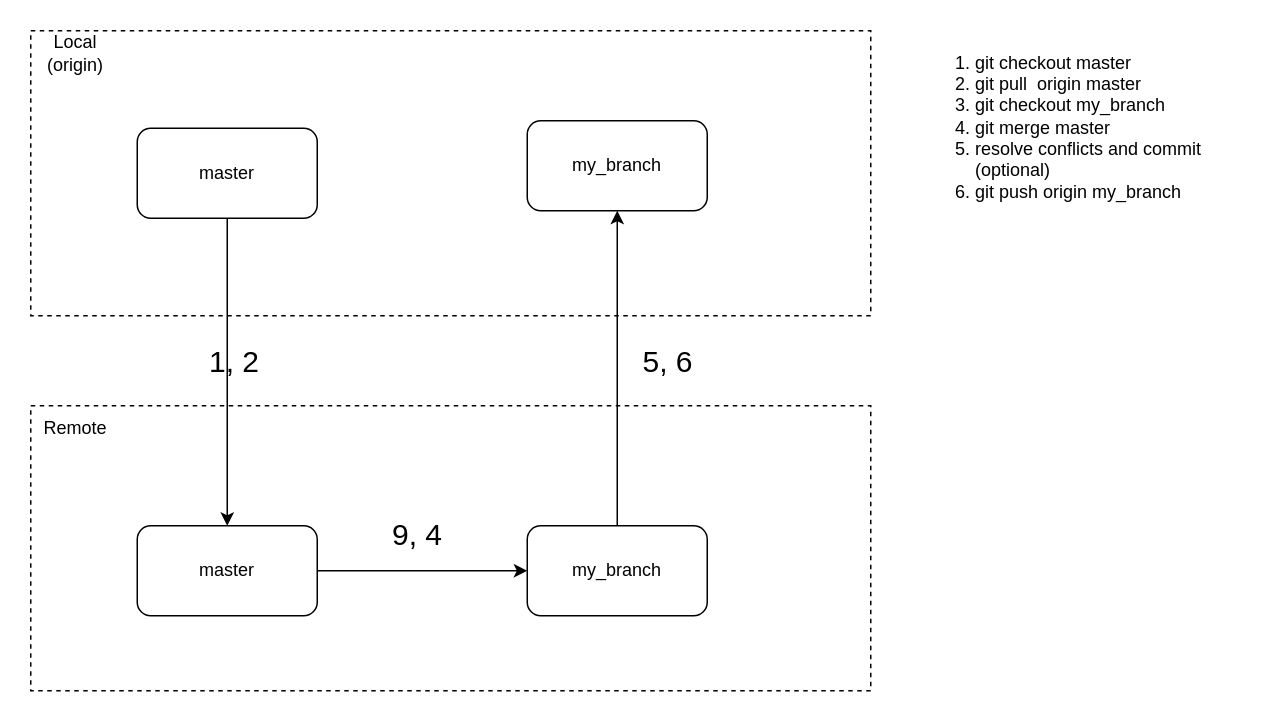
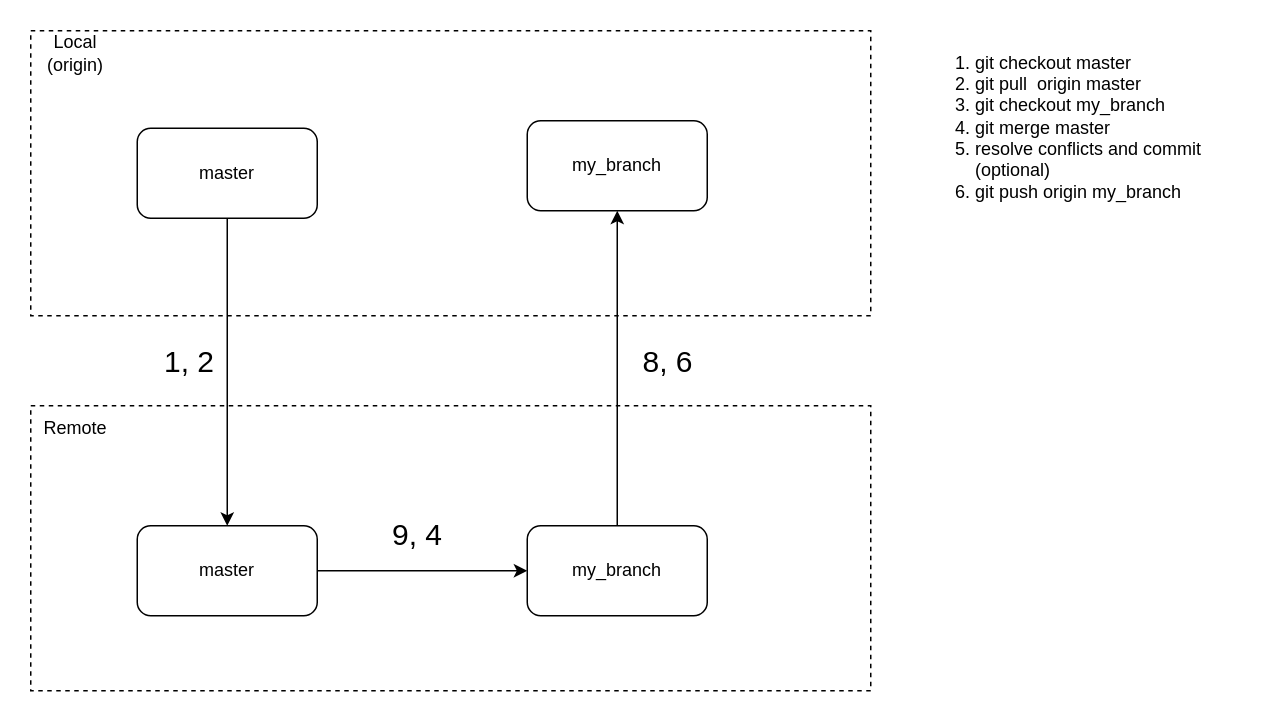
node "1, 2": moved (235, 361) -> (190, 361)
node "5, 6": label "5, 6" -> "8, 6"
